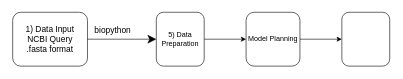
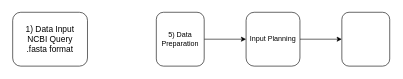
node "biopython": removed
edge "1) Data Input NCBI Query .fasta format" -> "5) Data Preparation": removed
node "Model Planning": label "Model Planning" -> "Input Planning"
